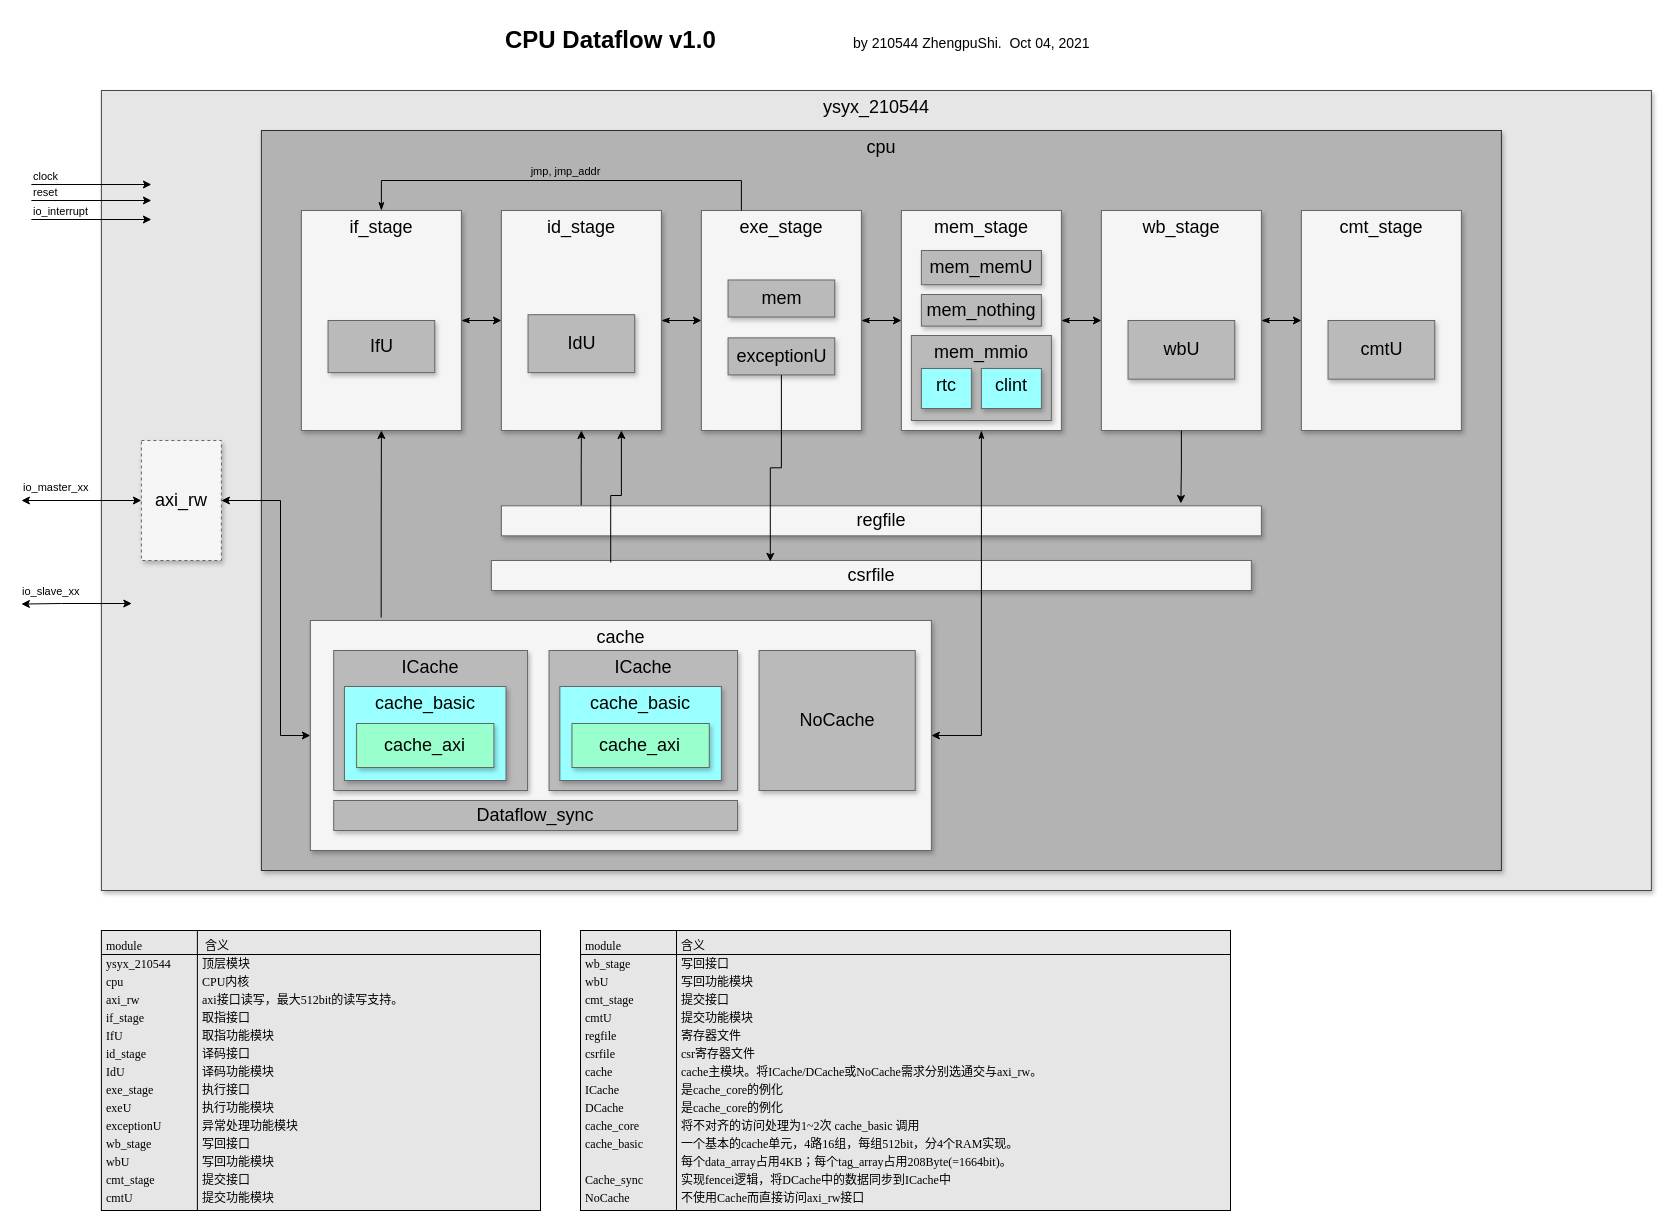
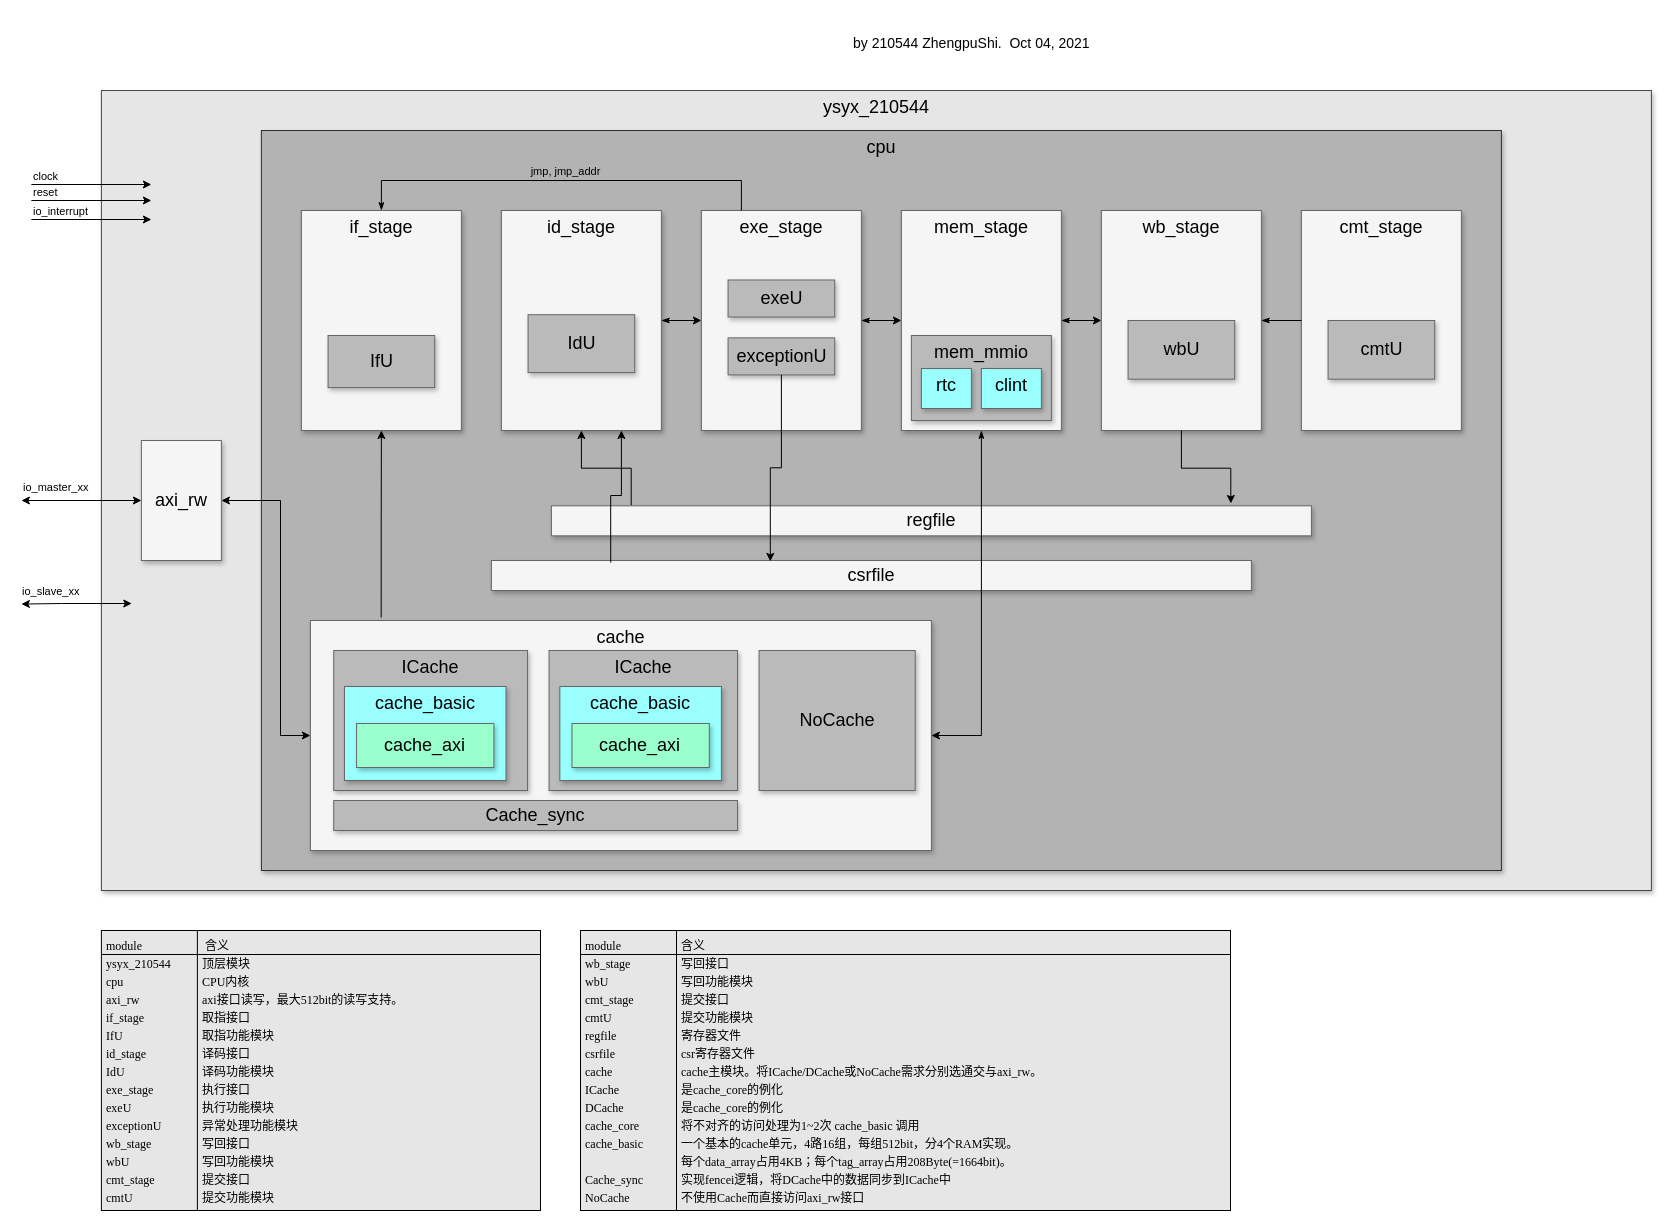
node "CPU Dataflow v1.0": removed
node "mem_memU": removed
node "mem": label "mem" -> "exeU"
node "mem_nothing": removed
edge "if_stage" -- "id_stage": removed
edge "wb_stage" -- "cmt_stage": arrowhead classic -> none
node "IfU": moved (381, 347) -> (381, 362)
node "axi_rw": style dashed -> solid
node "regfile": moved (881, 521) -> (931, 521)
node "Dataflow_sync": label "Dataflow_sync" -> "Cache_sync"
